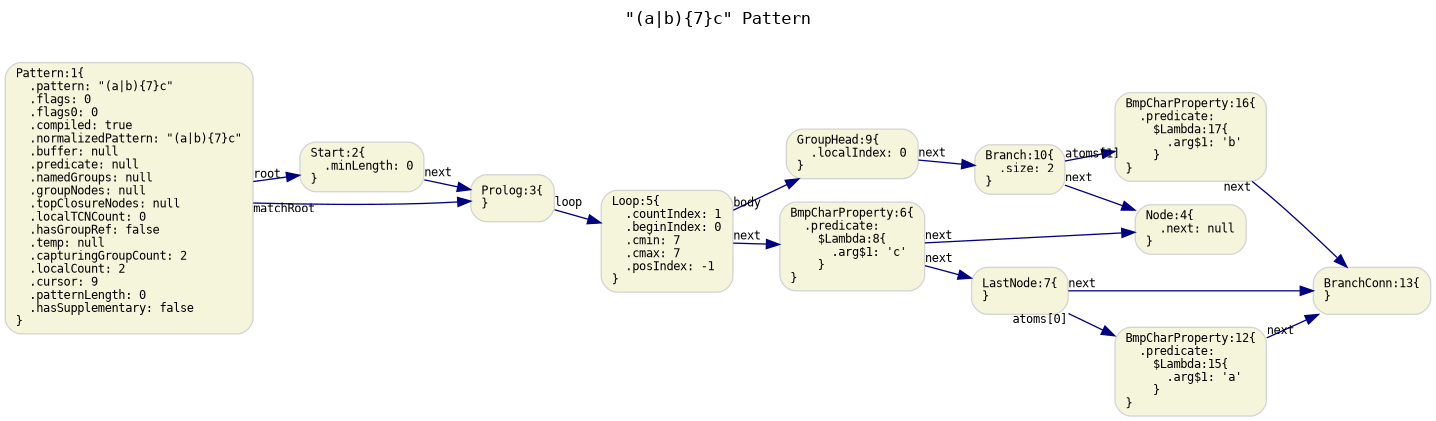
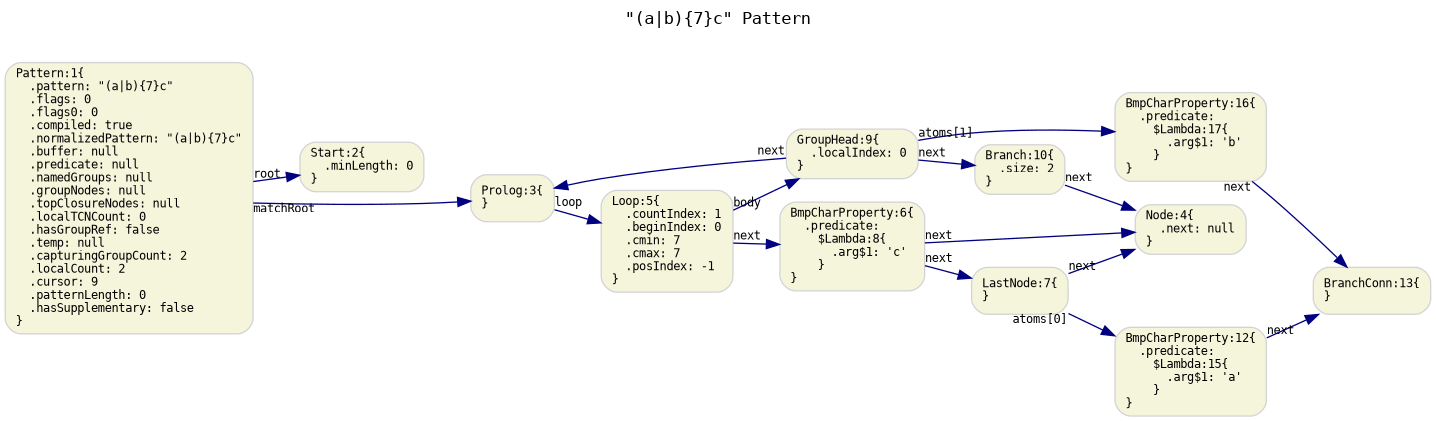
edge "Branch:10{ .size: 2 }" -> "BmpCharProperty:16{ .predicate: $Lambda:17{ .arg$1: 'b' } }": now "GroupHead:9{ .localIndex: 0 }" -> "BmpCharProperty:16{ .predicate: $Lambda:17{ .arg$1: 'b' } }"
edge "Start:2{ .minLength: 0 }" -> "Prolog:3{ }": now "GroupHead:9{ .localIndex: 0 }" -> "Prolog:3{ }"
edge "LastNode:7{ }" -> "BranchConn:13{ }": now "LastNode:7{ }" -> "Node:4{ .next: null }"
